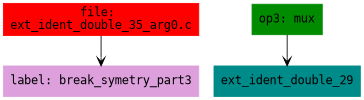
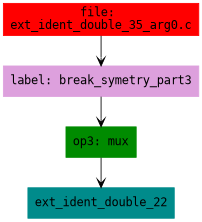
node "ext_ident_double_29": label "ext_ident_double_29" -> "ext_ident_double_22"
edge "label: break_symetry_part3" -> "op3: mux": added
